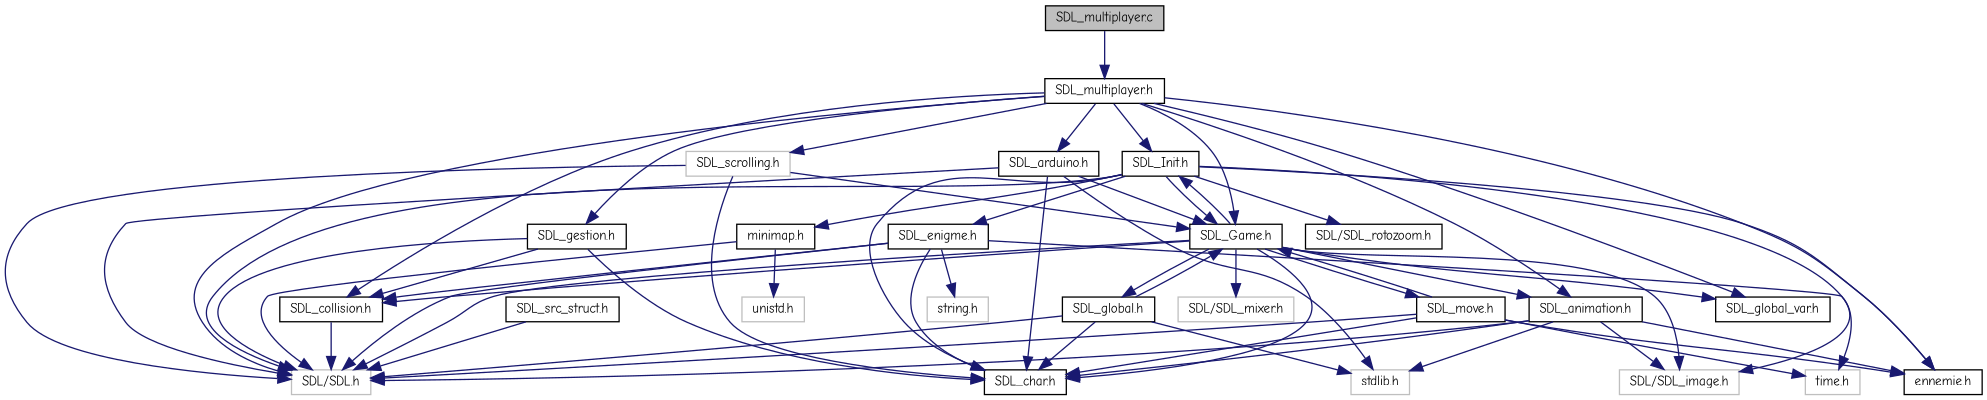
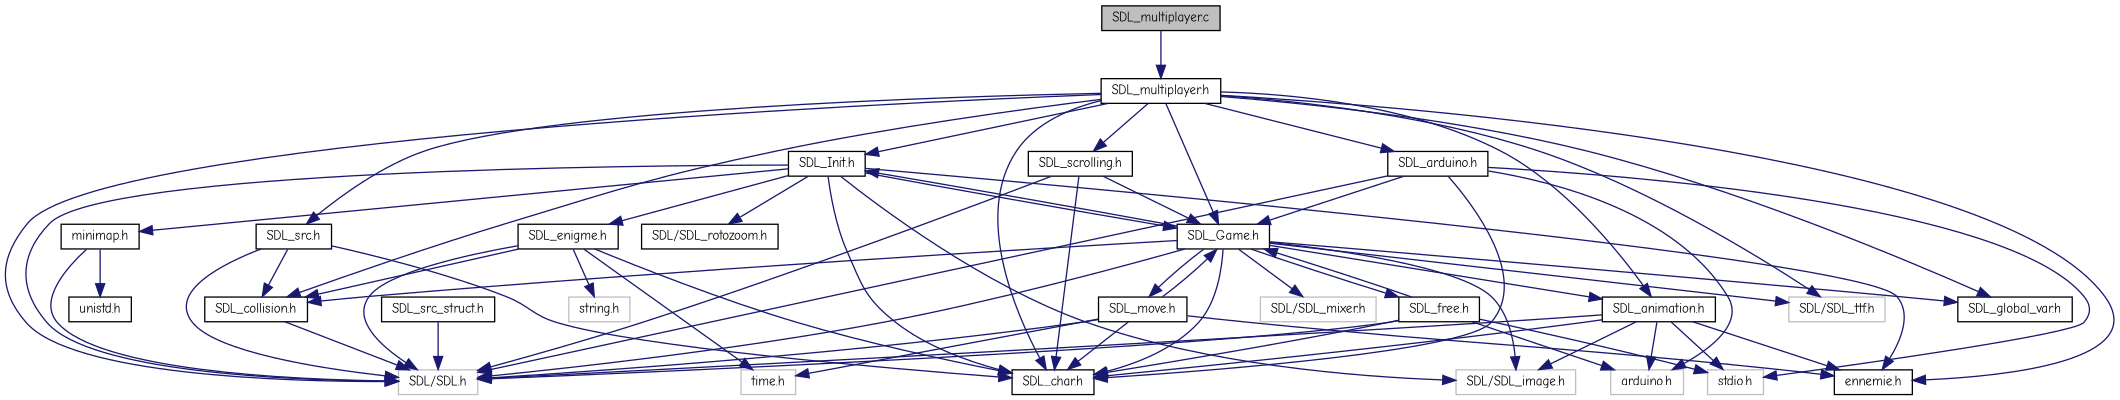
node "SDL_scrolling.h": color grey75 -> black
edge "SDL_multiplayer.h" -> "SDL_char.h": added
node "SDL_gestion.h": label "SDL_gestion.h" -> "SDL_src.h"
node "unistd.h": color grey75 -> black
node "SDL_global.h": label "SDL_global.h" -> "SDL_free.h"
node "SDL/SDL_ttf.h": added
node "stdlib.h": label "stdlib.h" -> "arduino.h"
node "stdio.h": added
